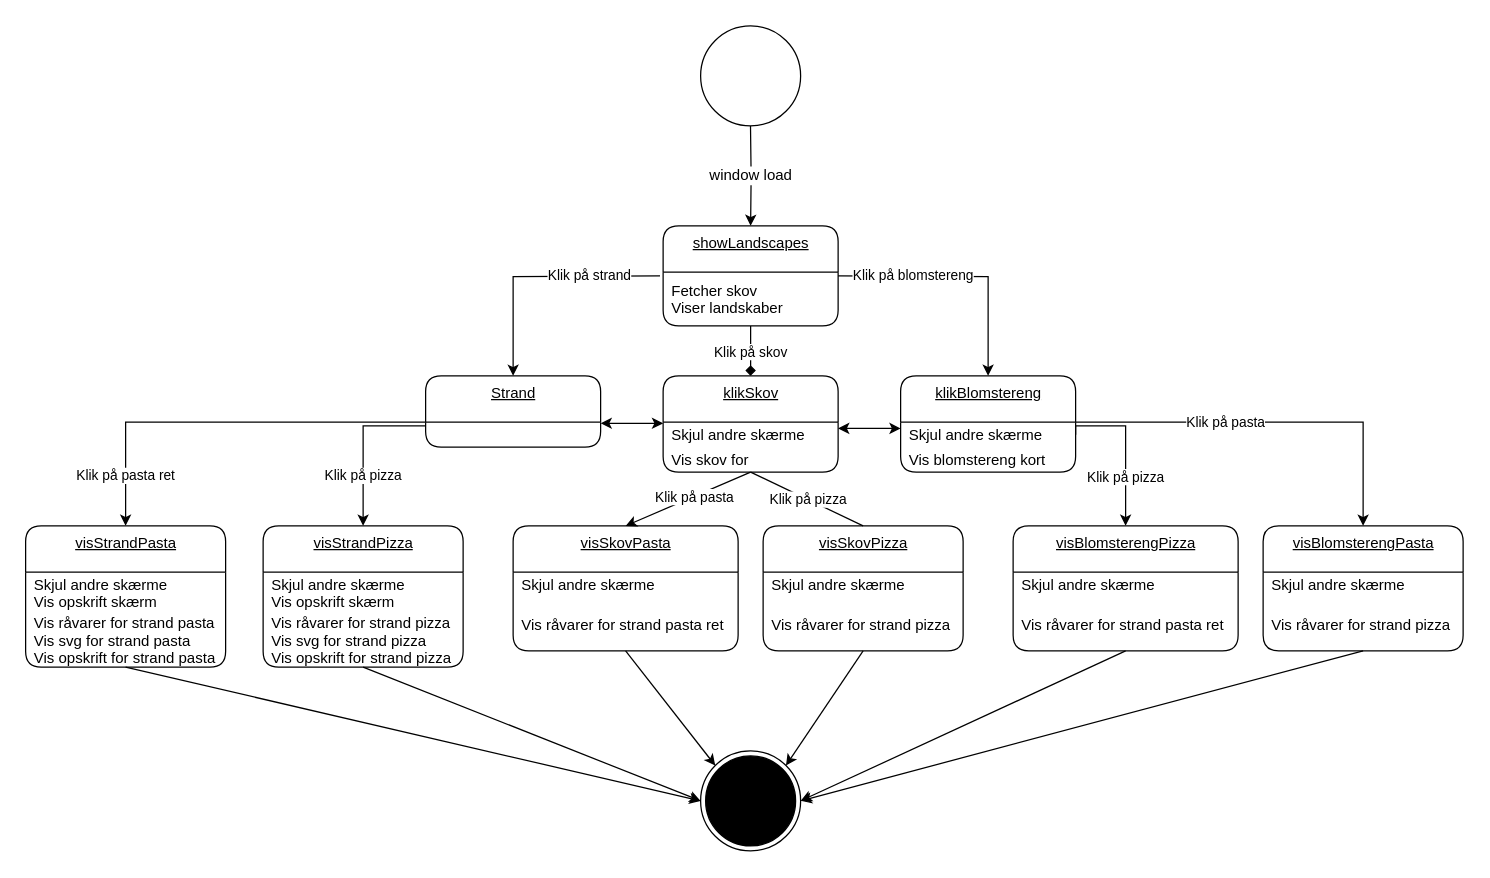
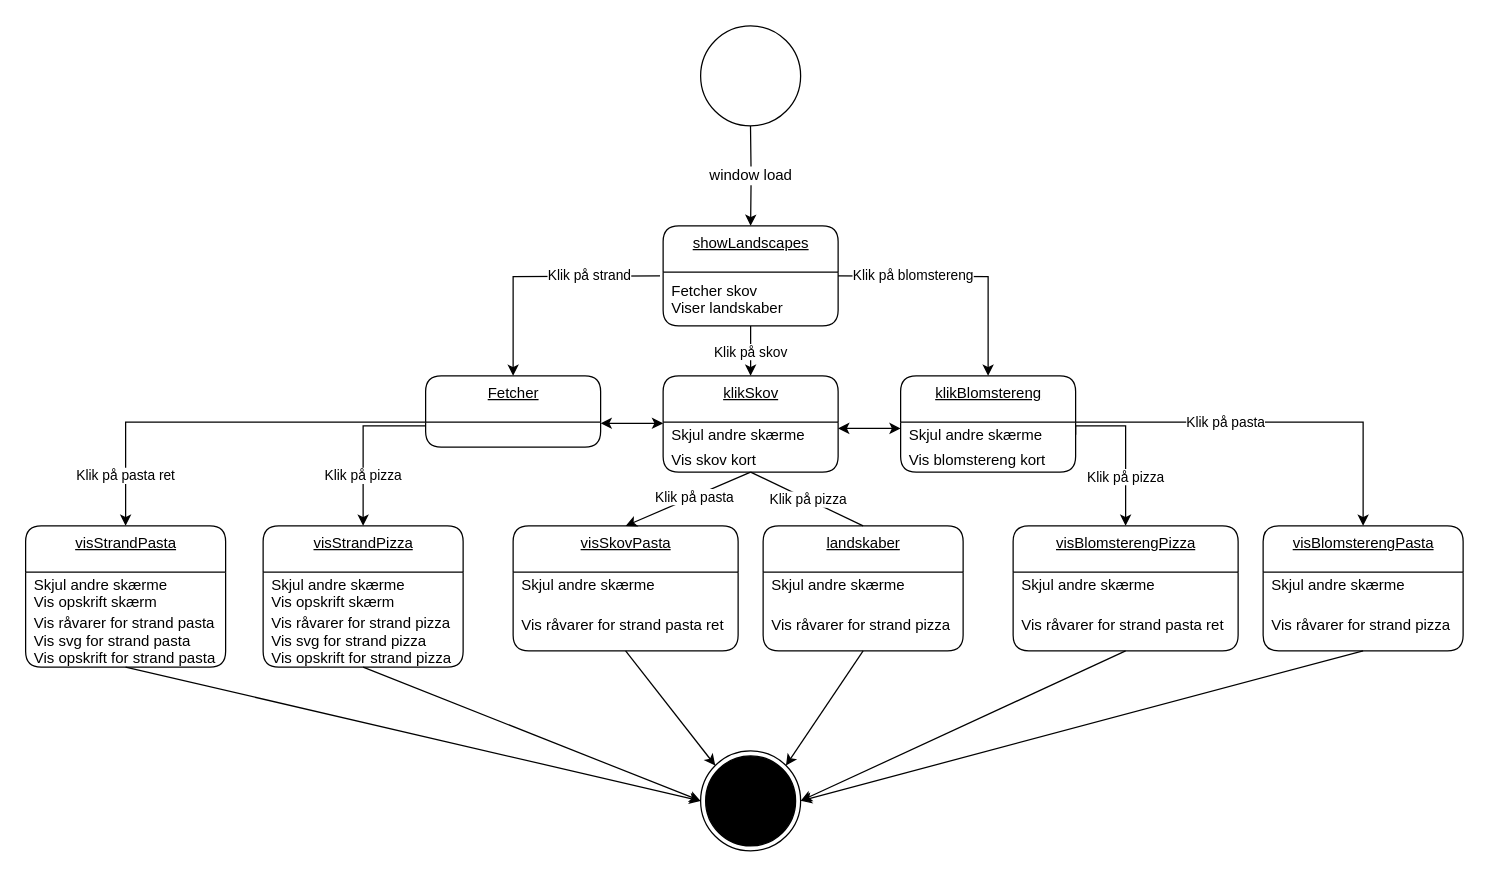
edge "Fetcher skov Viser landskaber" -> "klikSkov": arrowhead diamond -> classic
node "Strand": label "Strand" -> "Fetcher"
node "Vis skov for": label "Vis skov for" -> "Vis skov kort"
node "visSkovPizza": label "visSkovPizza" -> "landskaber"
